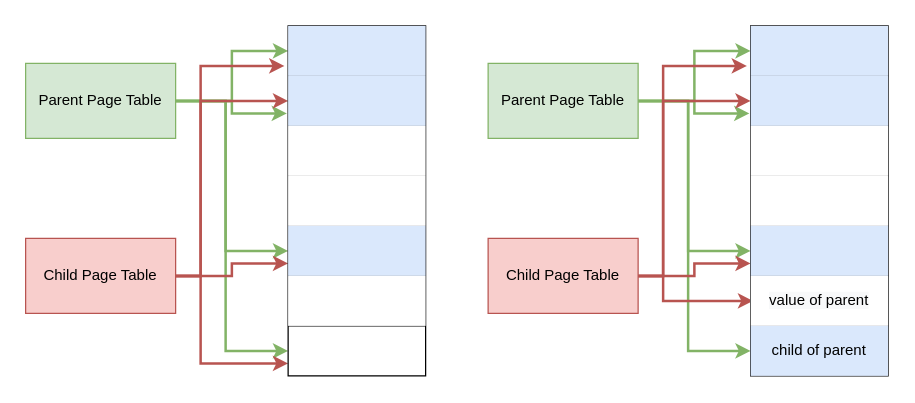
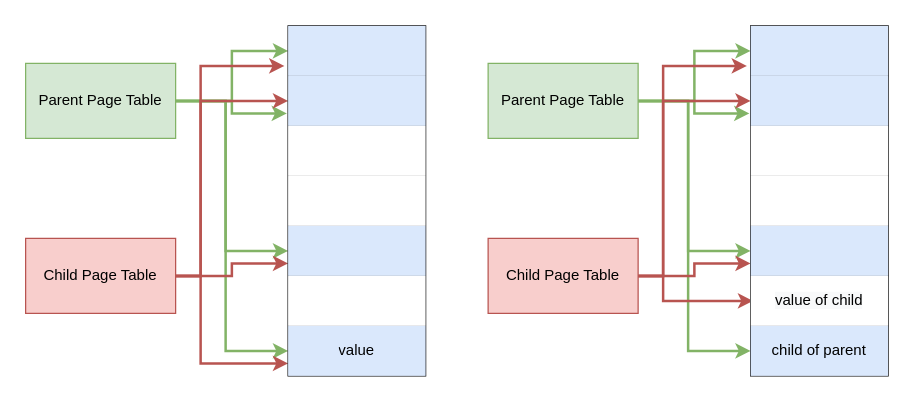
node "value of parent": label "value of parent" -> "value of child"
node "value": added
